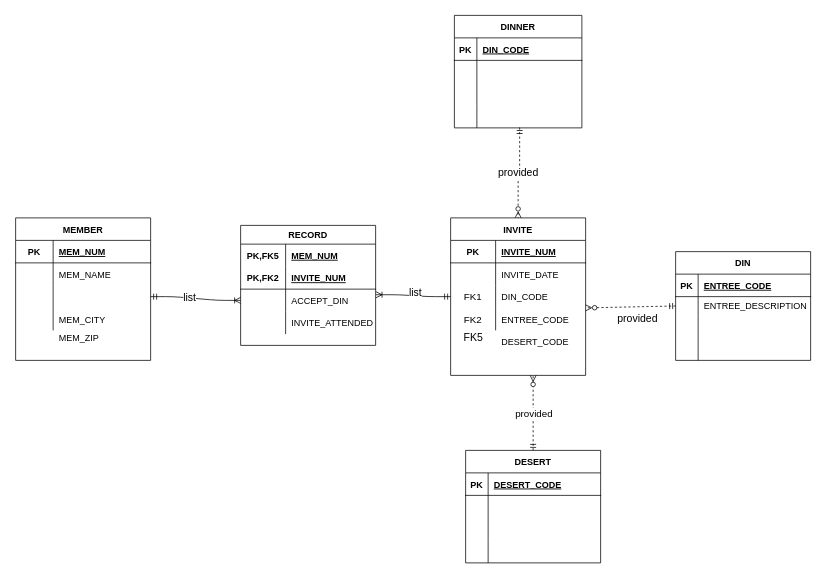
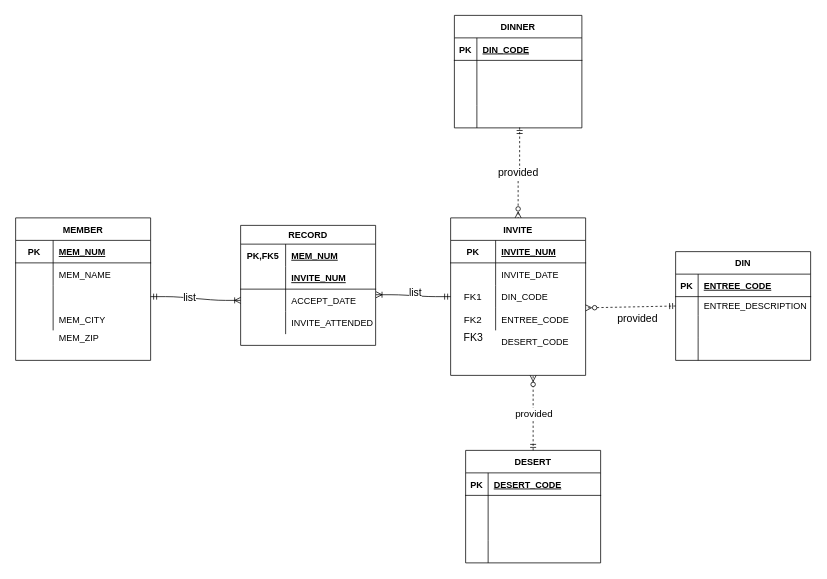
node "PK,FK2": removed
node "ACCEPT_DIN": label "ACCEPT_DIN" -> "ACCEPT_DATE"
node "FK5": label "FK5" -> "FK3"
